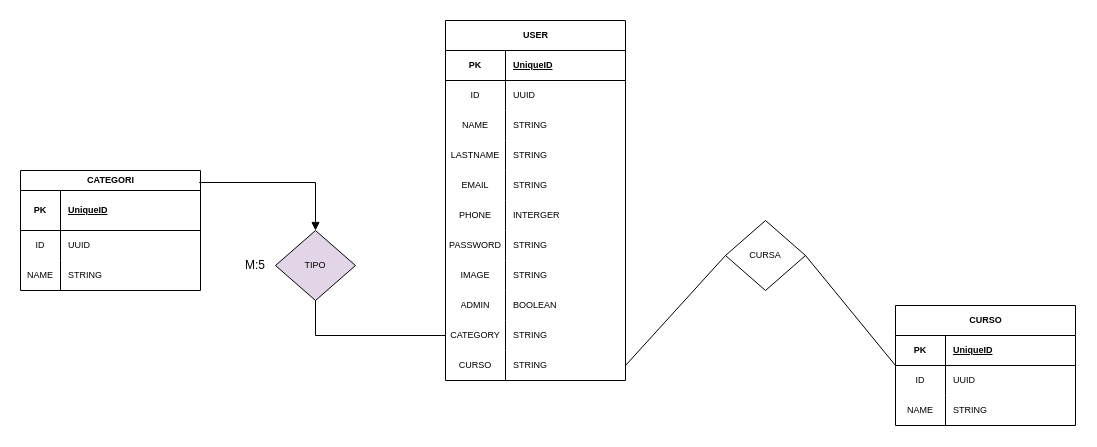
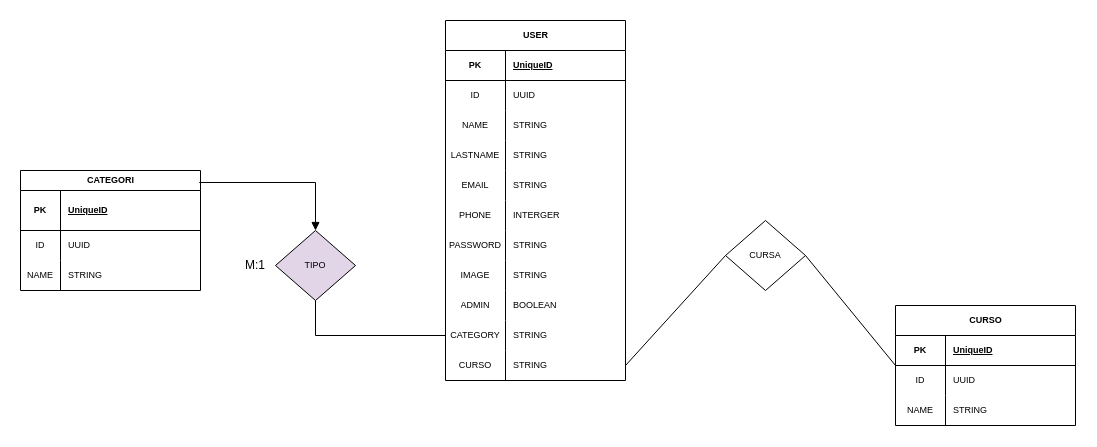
node "M:5": label "M:5" -> "M:1"
